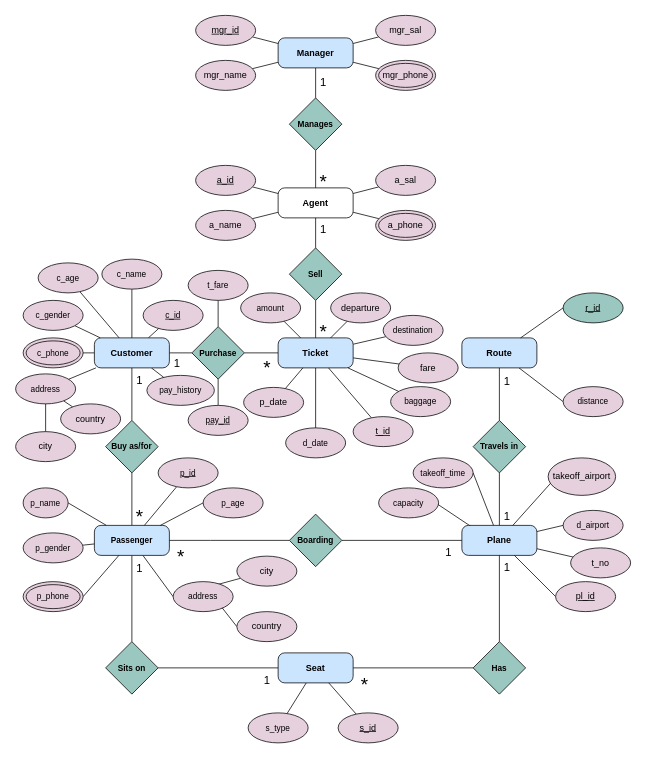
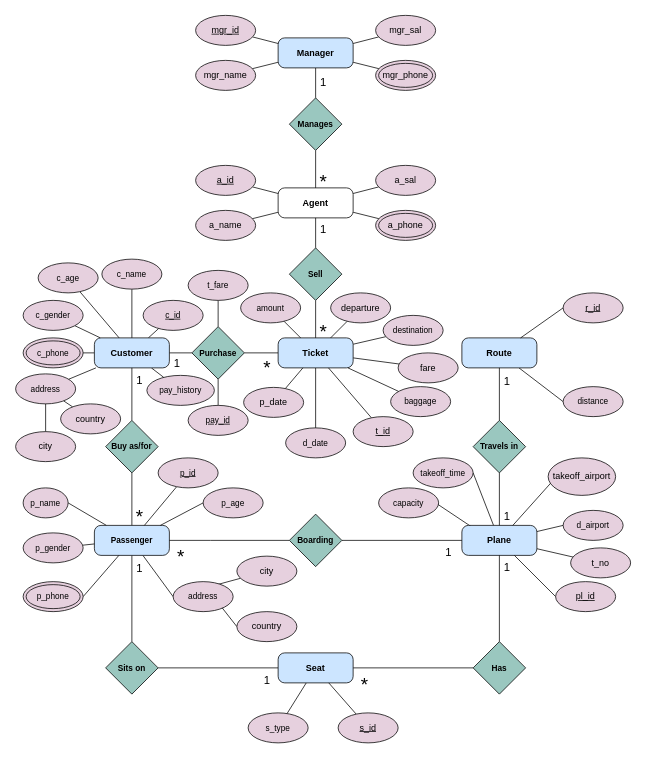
node "r_id": fillcolor #9ac7bf -> #e6d0de
